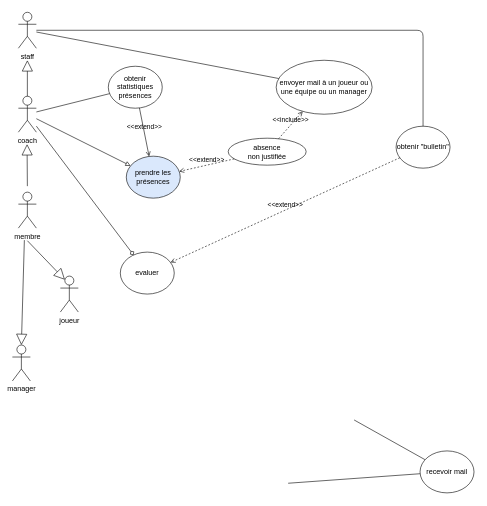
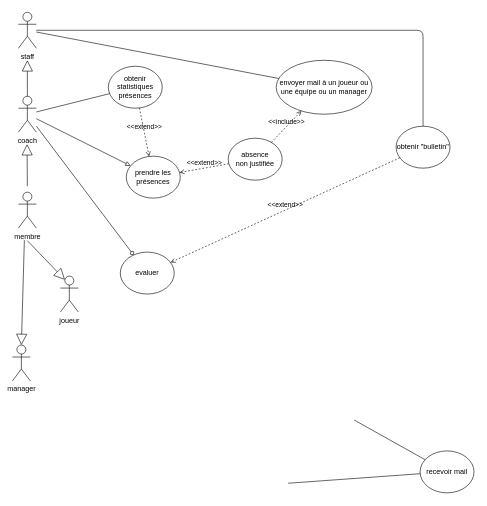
edge "obtenir statistiques présences" -> "prendre les présences": style solid -> dashed
node "absence non justifiée": size 78x27 -> 54x42
node "prendre les présences": fillcolor #dae8fc -> #ffffff
